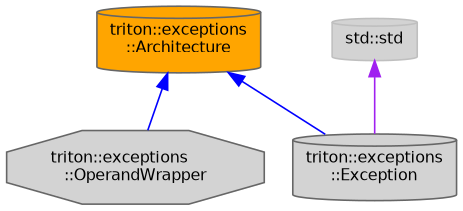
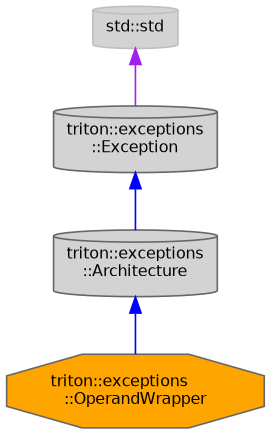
node "triton::exceptions ::Architecture": fillcolor orange -> lightgrey
edge "triton::exceptions ::Exception" -> "triton::exceptions ::Architecture": reversed
node "triton::exceptions ::OperandWrapper": fillcolor lightgrey -> orange
